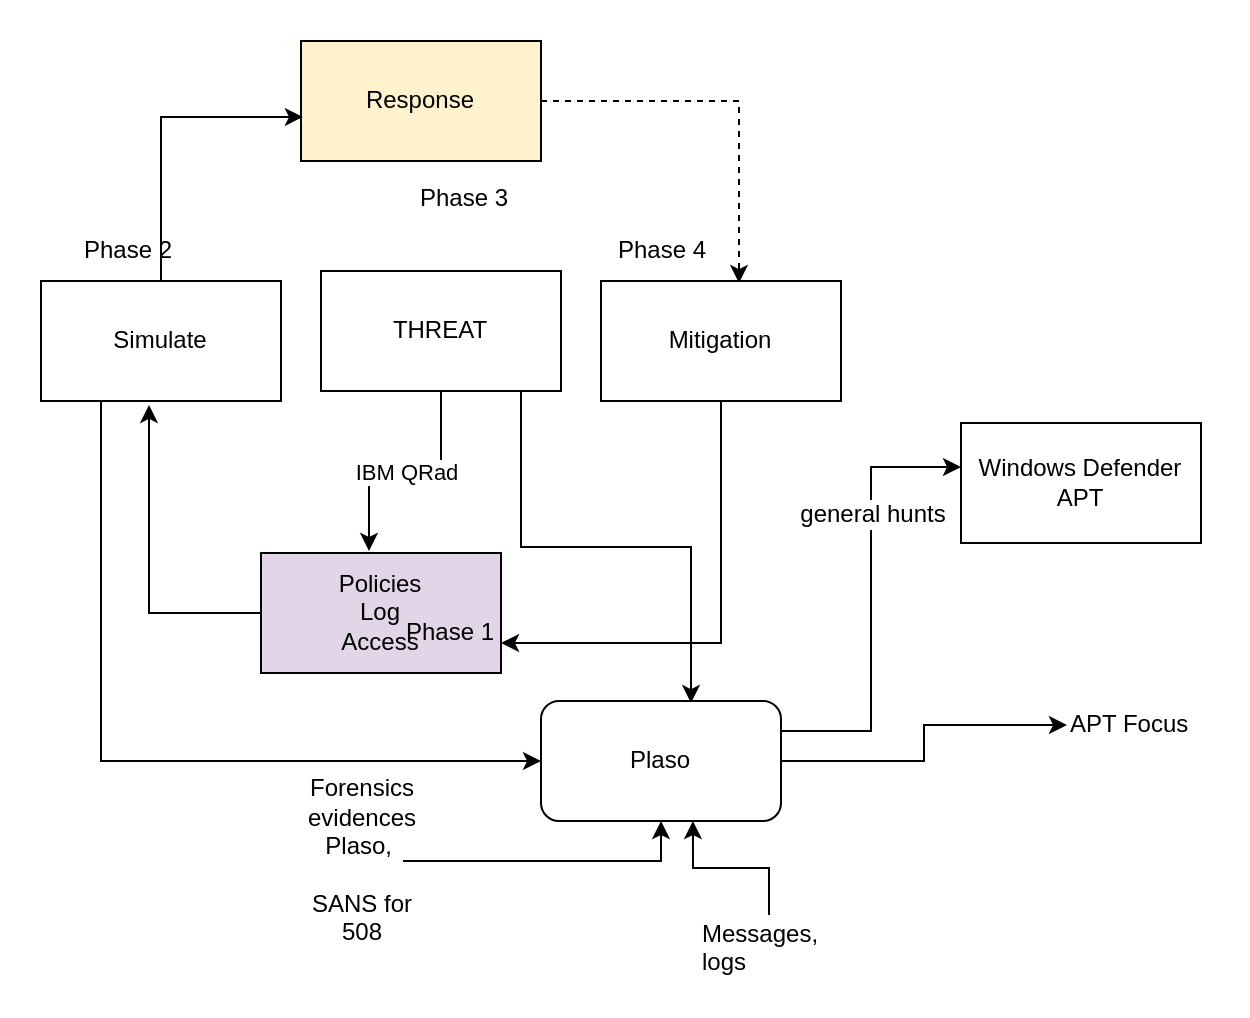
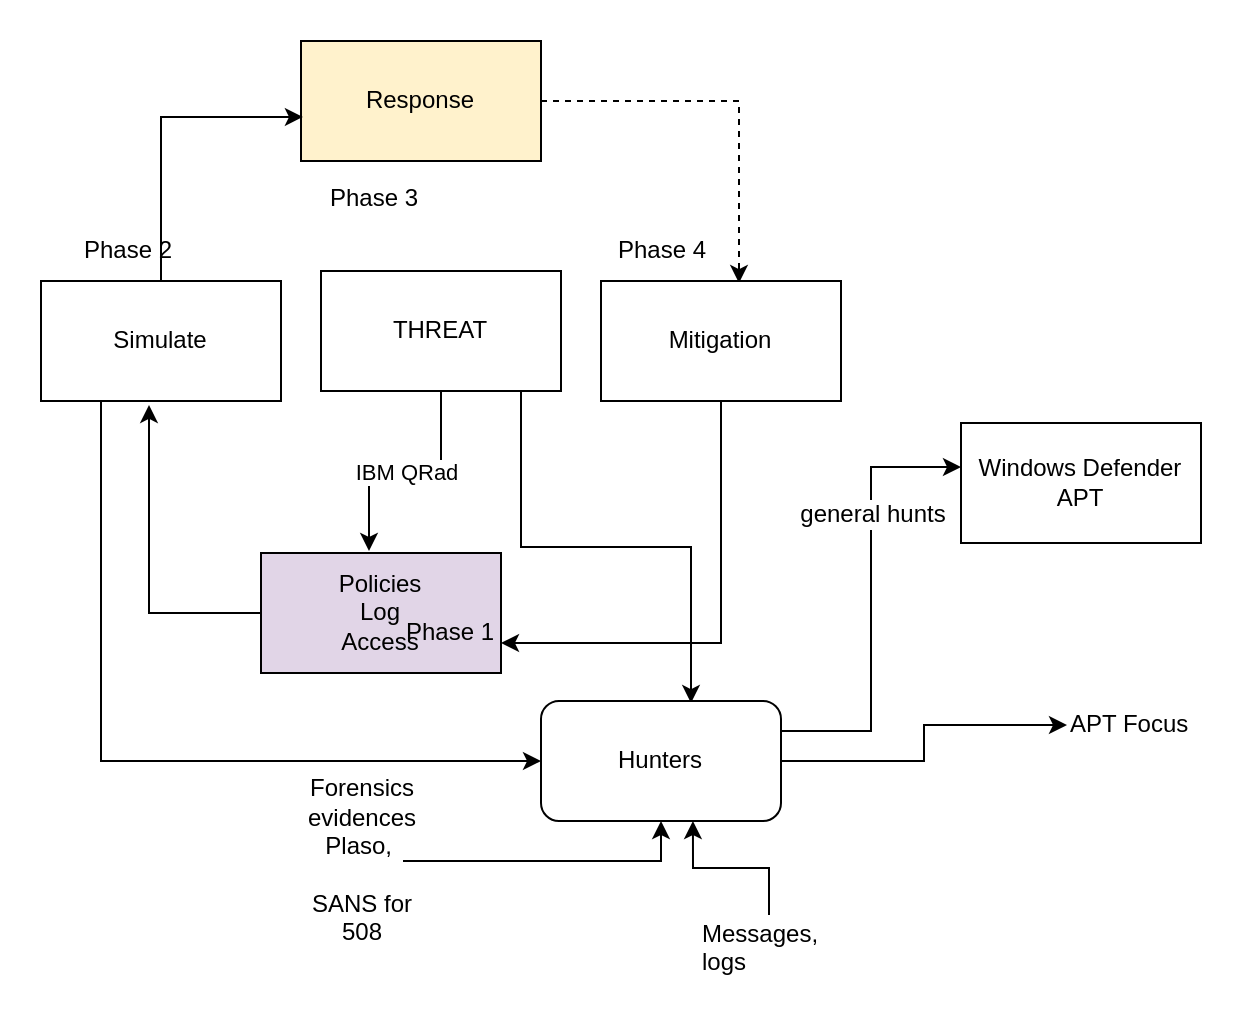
node "Phase 3": moved (477, 199) -> (387, 199)
node "Plaso": label "Plaso" -> "Hunters"
